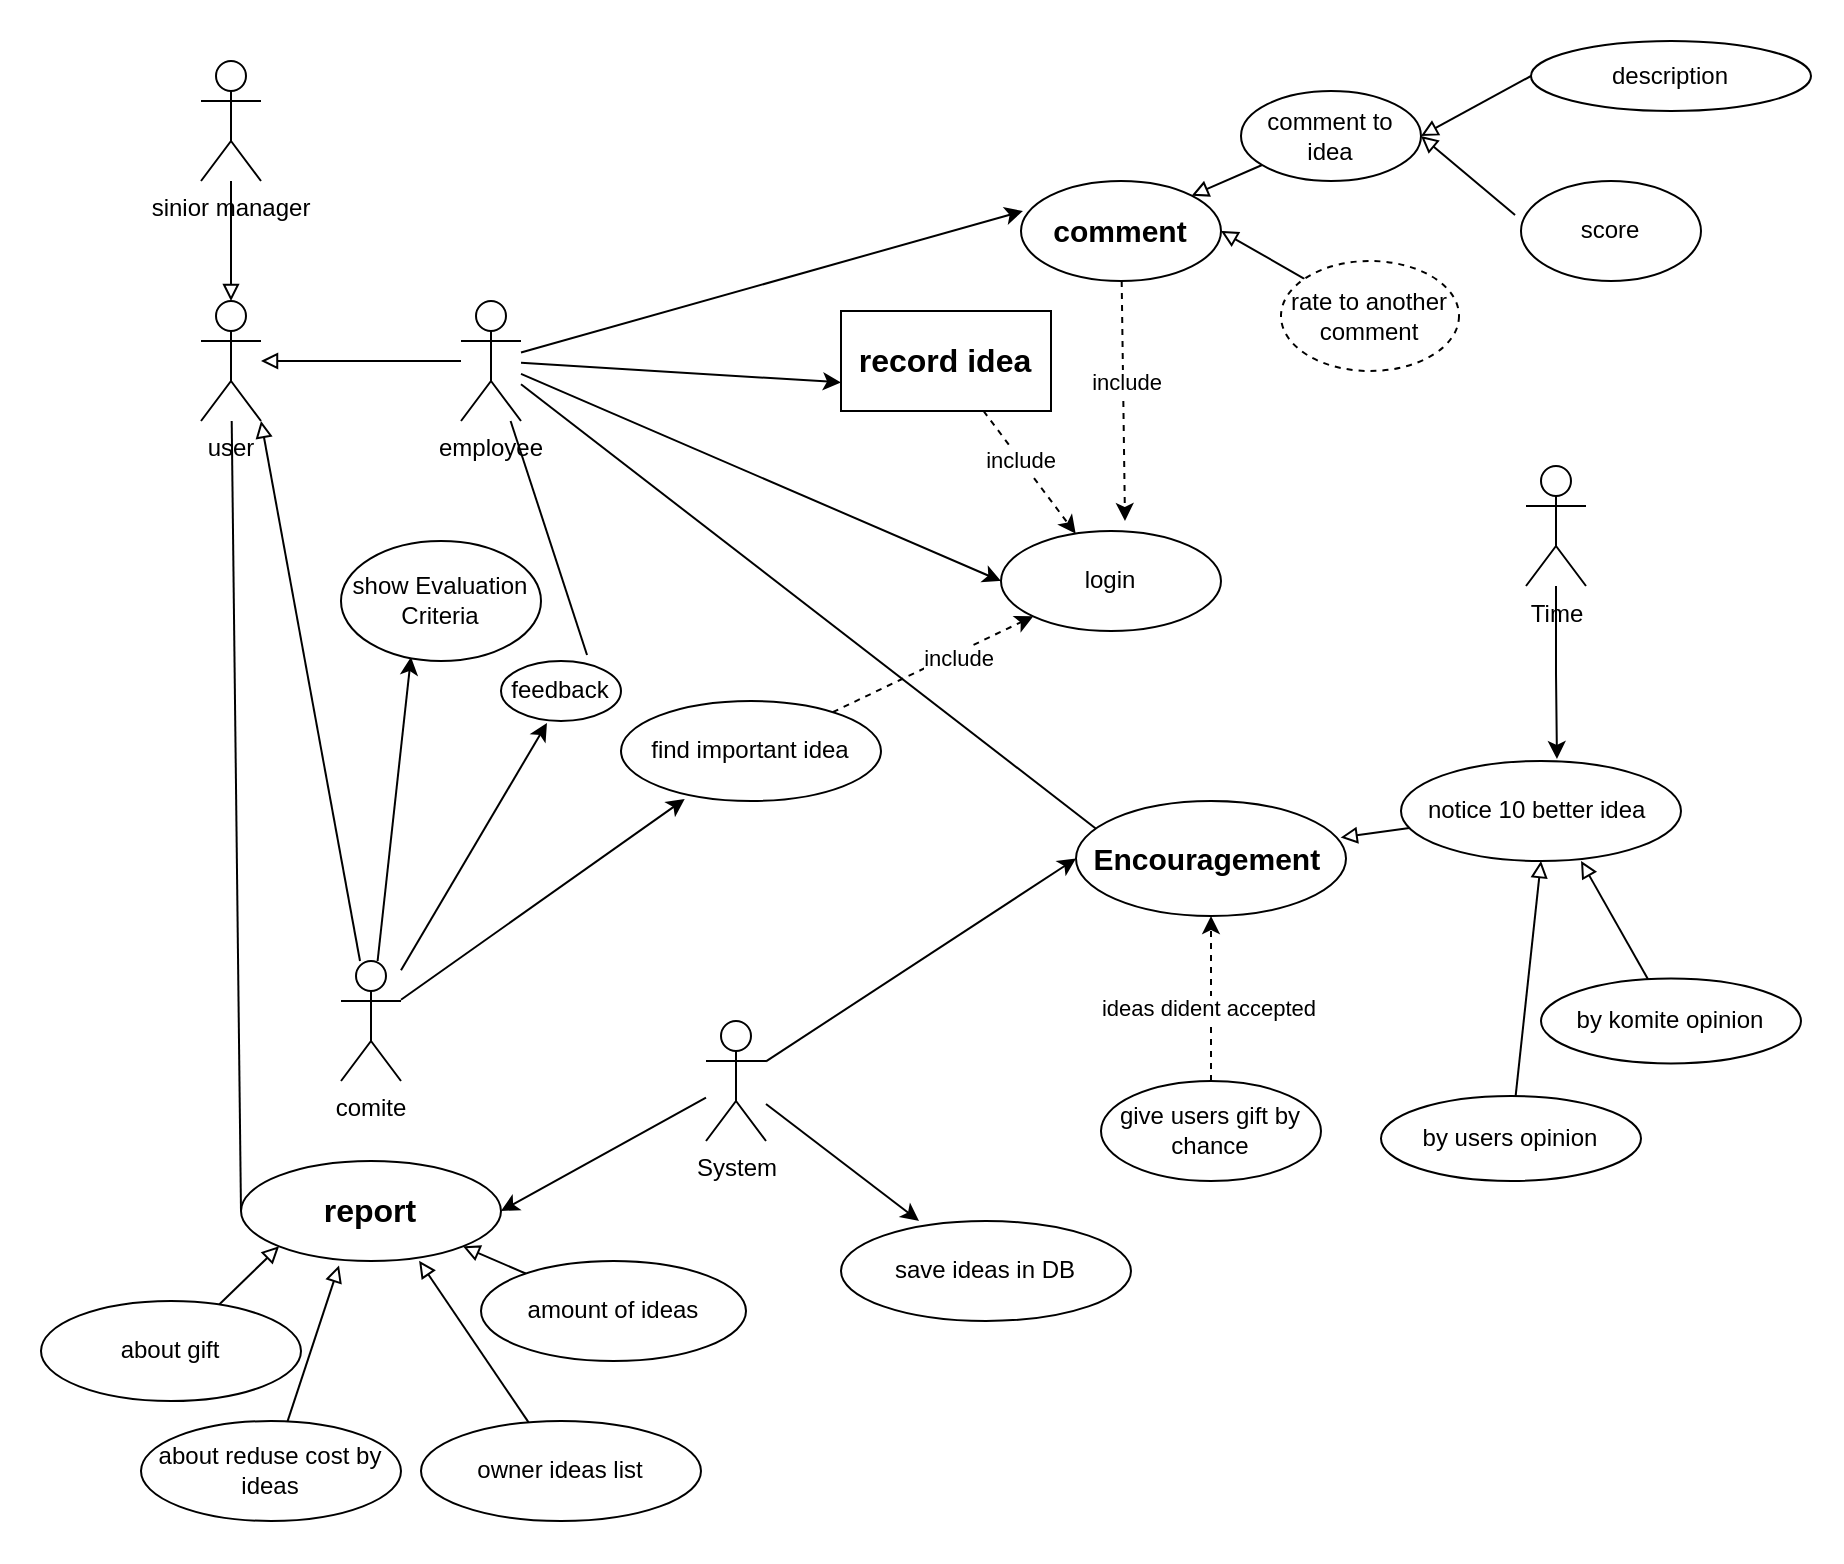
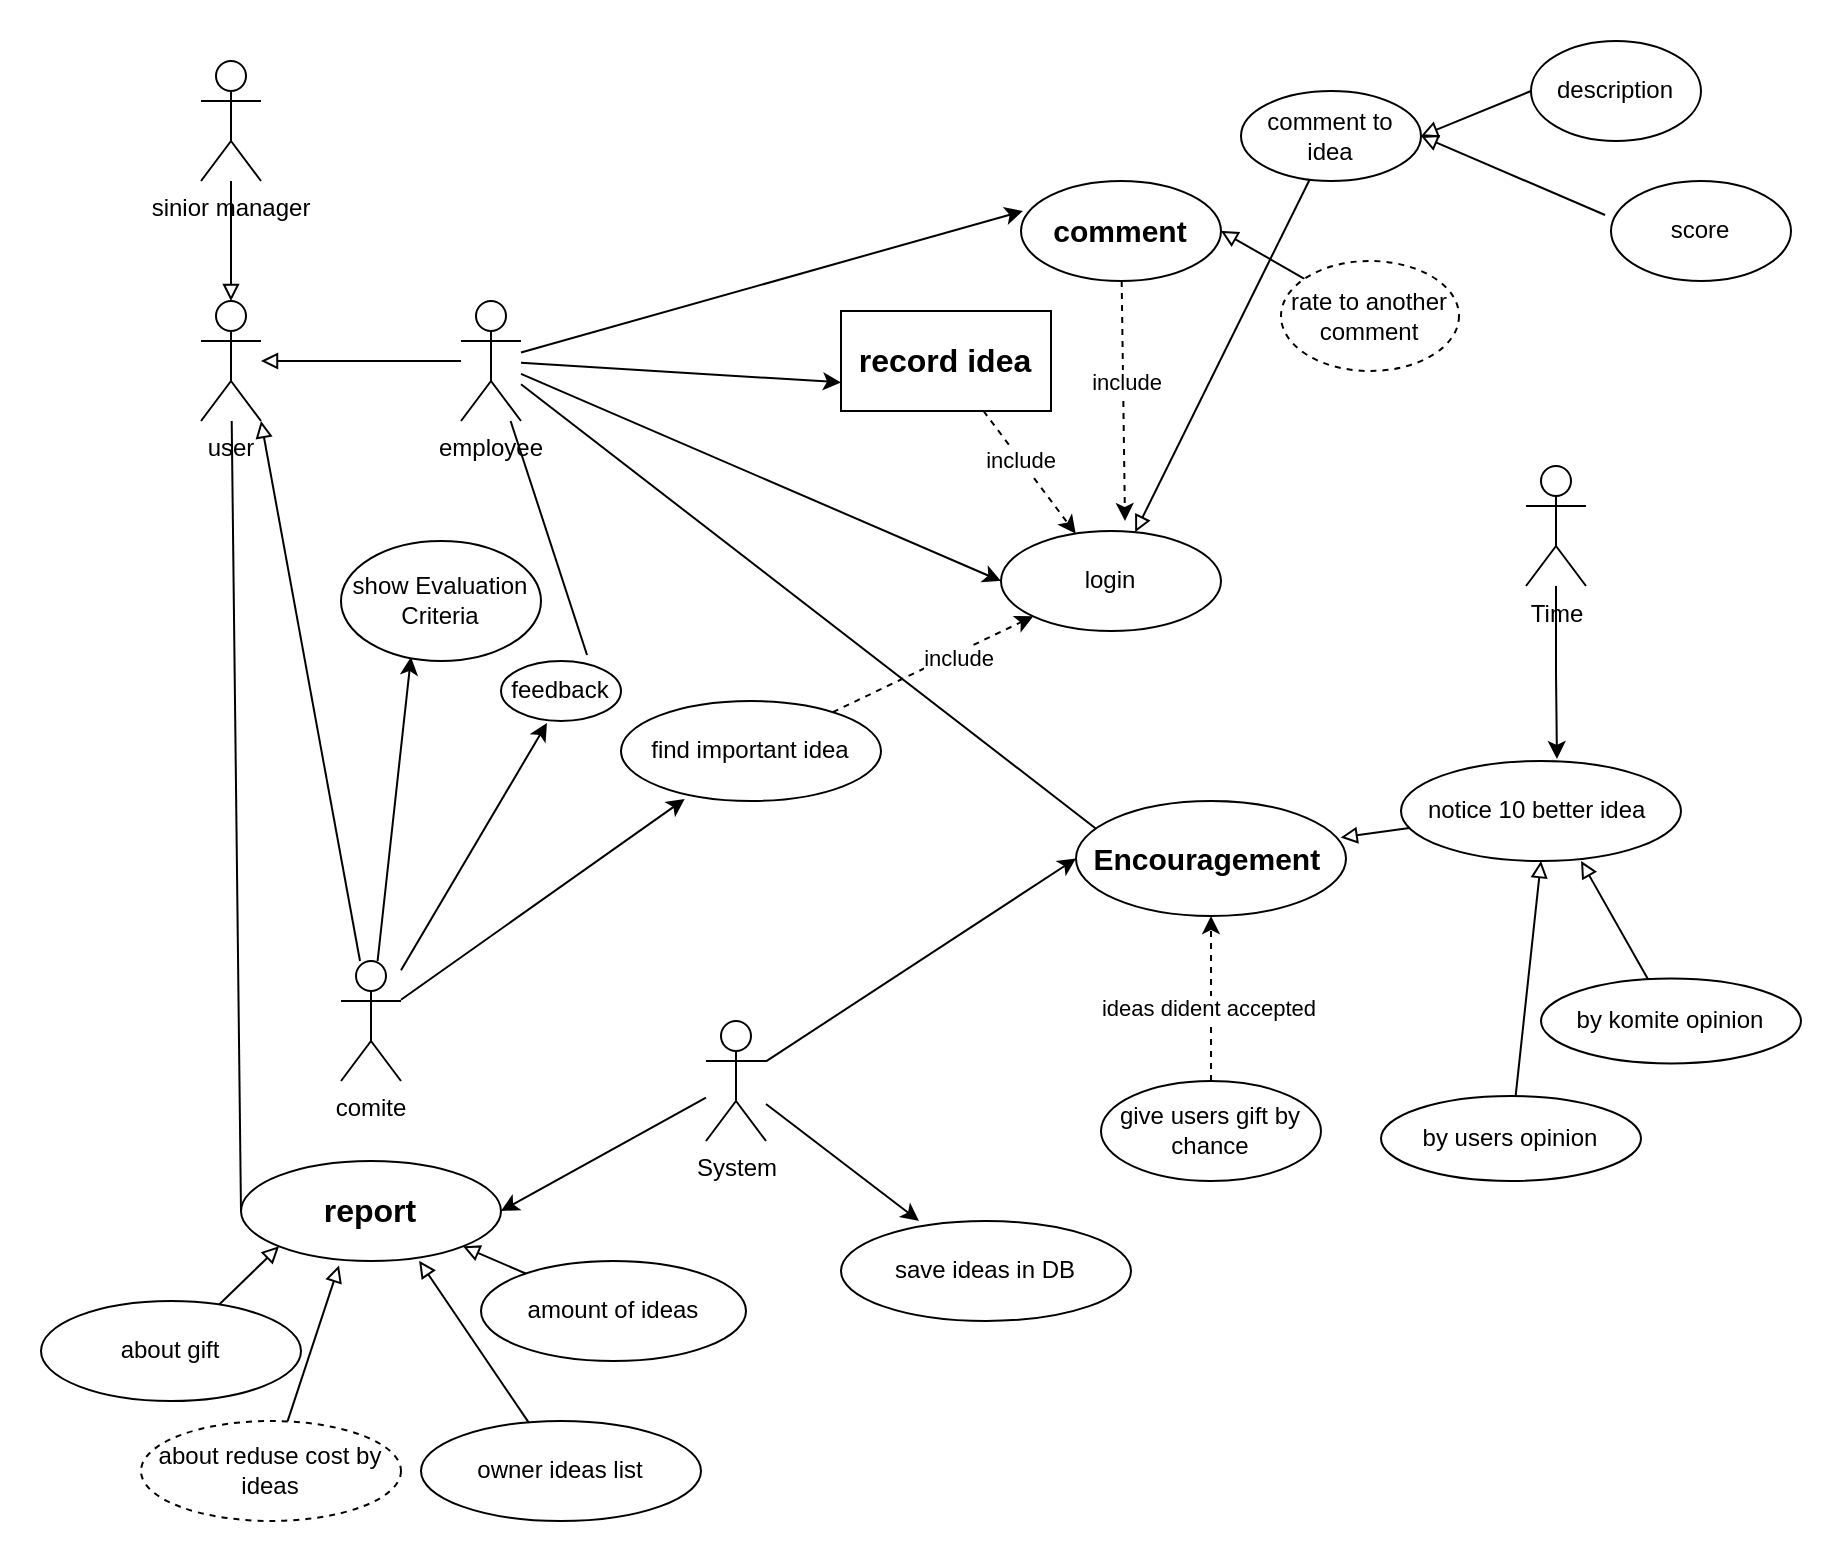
node "description": size 280x70 -> 170x100
edge "comment to idea" -> "comment": now "comment to idea" -> "login"
node "score": moved (1611, 231) -> (1701, 231)
node "about reduse cost by ideas": style solid -> dashed
